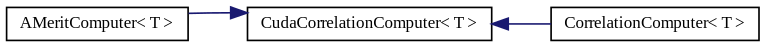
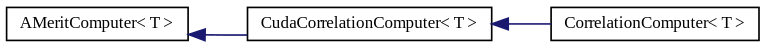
edge "AMeritComputer< T >" -> "CudaCorrelationComputer< T >": reversed
